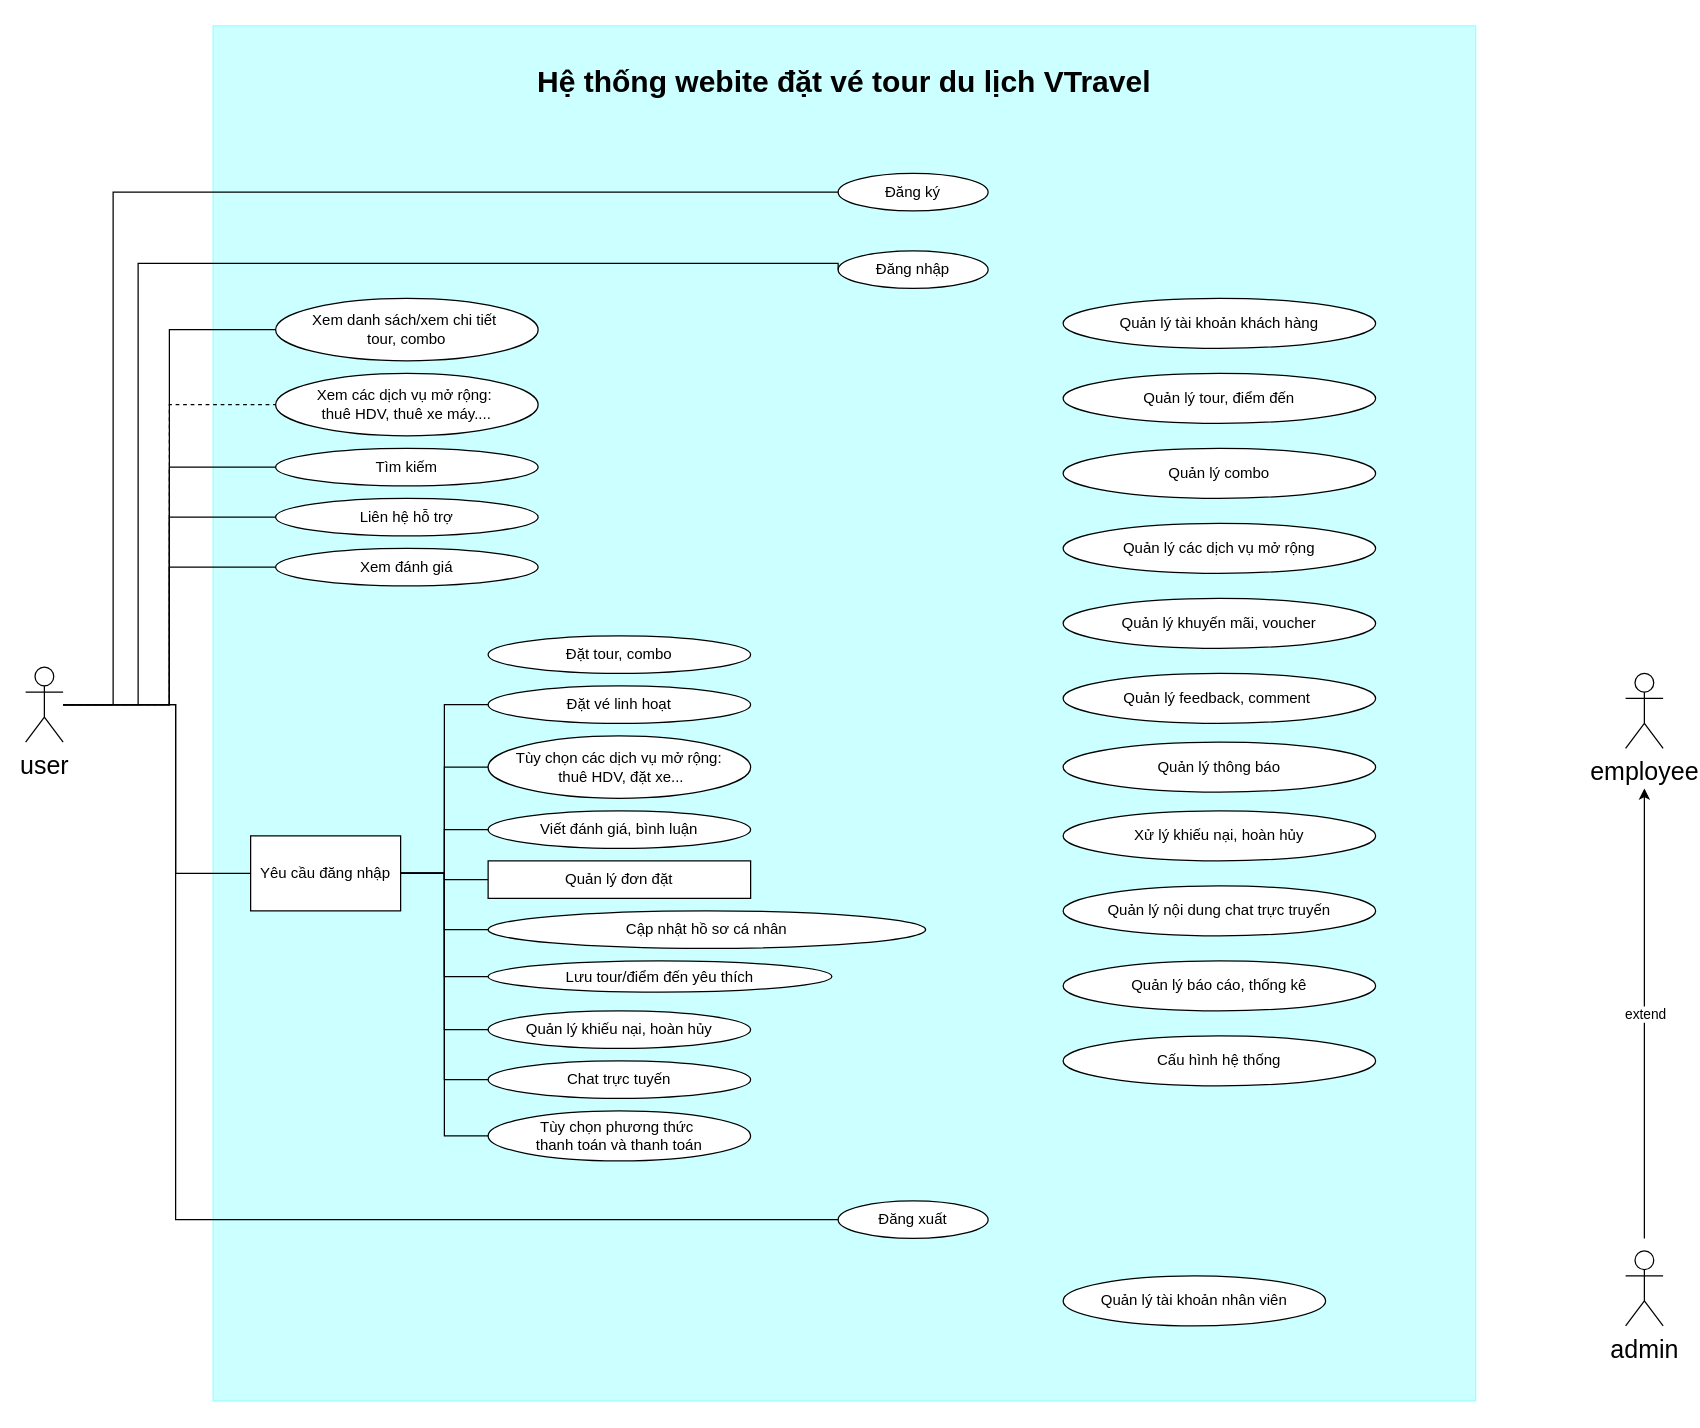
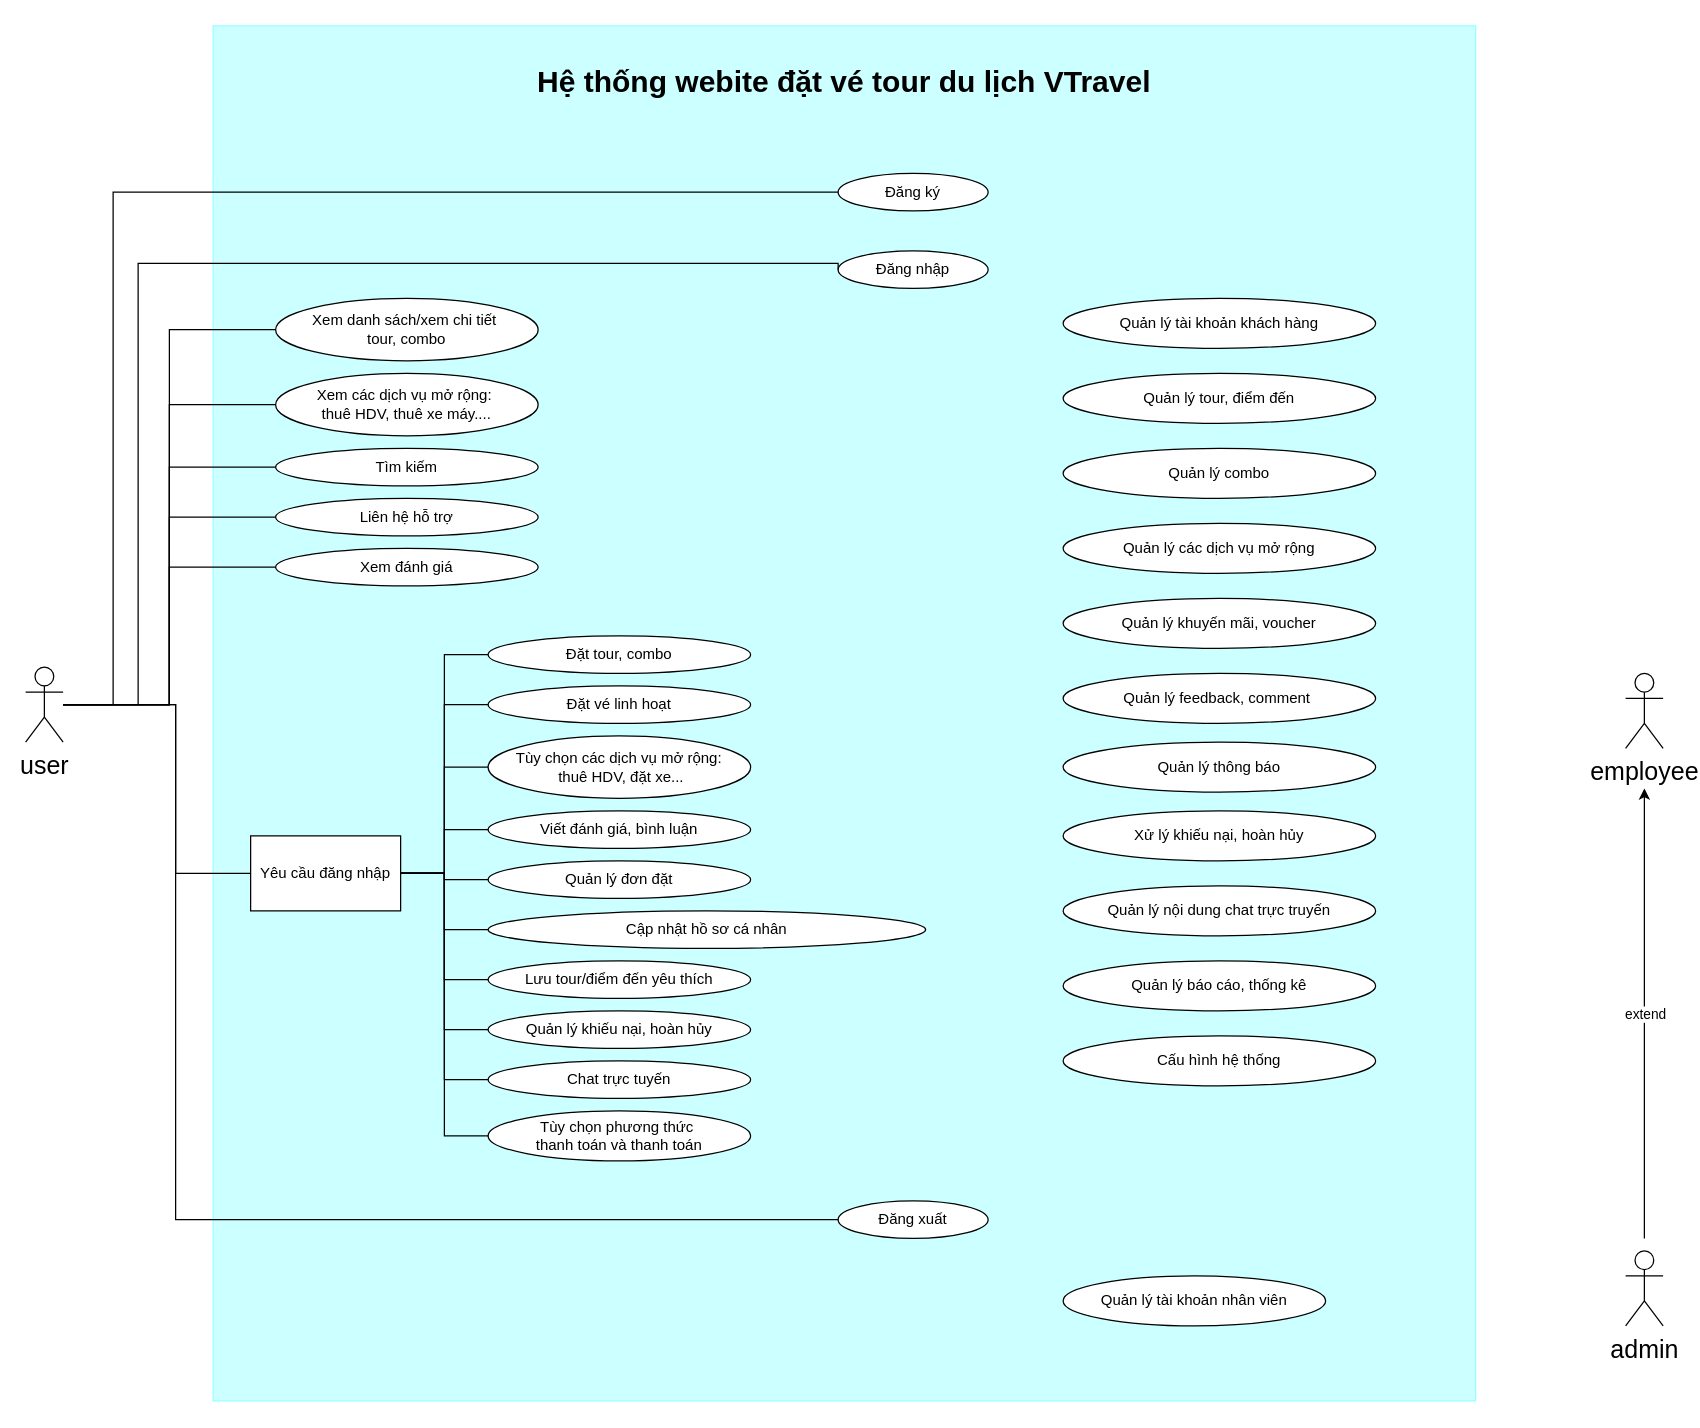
edge "Xem các dịch vụ mở rộng: thuê HDV, thuê xe máy...." -- "user": style dashed -> solid
edge "Đặt tour, combo" -- "Yêu cầu đăng nhập": added
node "Quản lý đơn đặt": shape rectangle -> ellipse
node "Lưu tour/điểm đến yêu thích": size 344x31 -> 263x38
